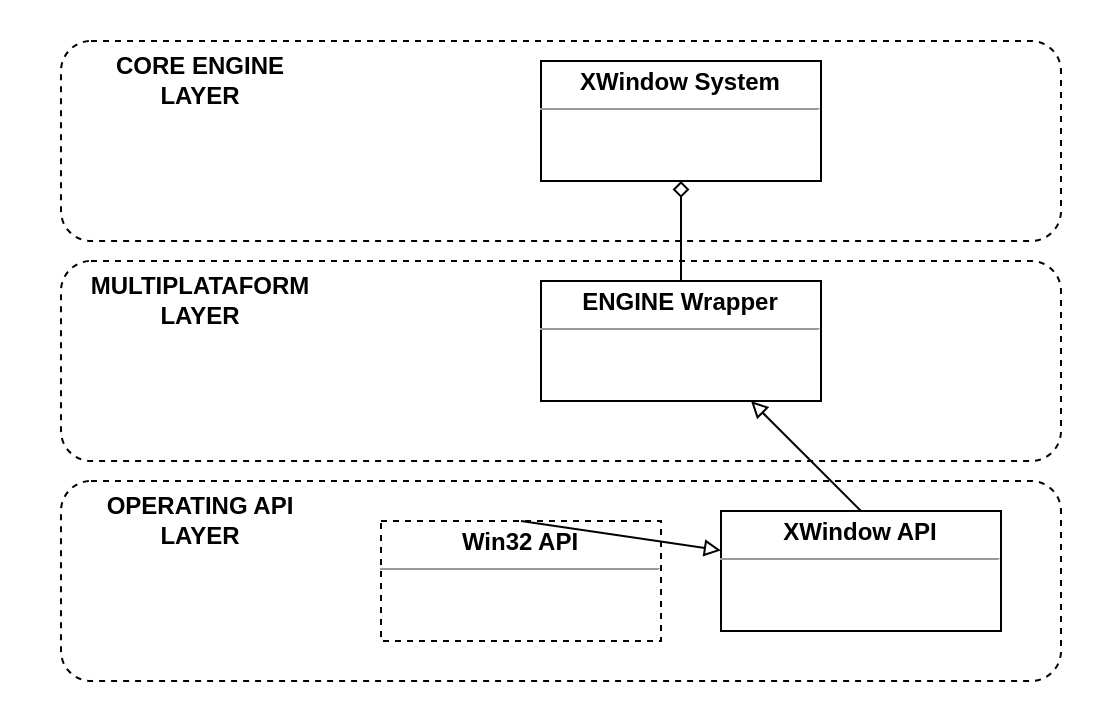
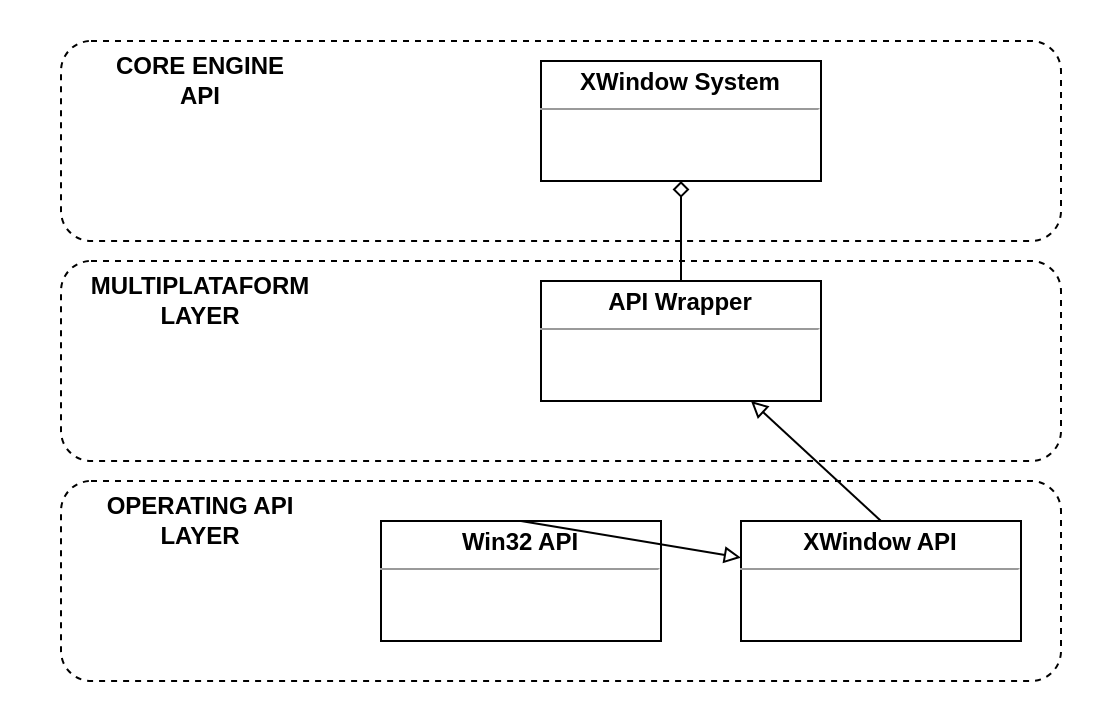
node "CORE ENGINE LAYER": label "CORE ENGINE LAYER" -> "CORE ENGINE API"
node "ENGINE Wrapper": label "ENGINE Wrapper" -> "API Wrapper"
node "XWindow API": moved (861, 571) -> (881, 581)
node "Win32 API": style dashed -> solid
